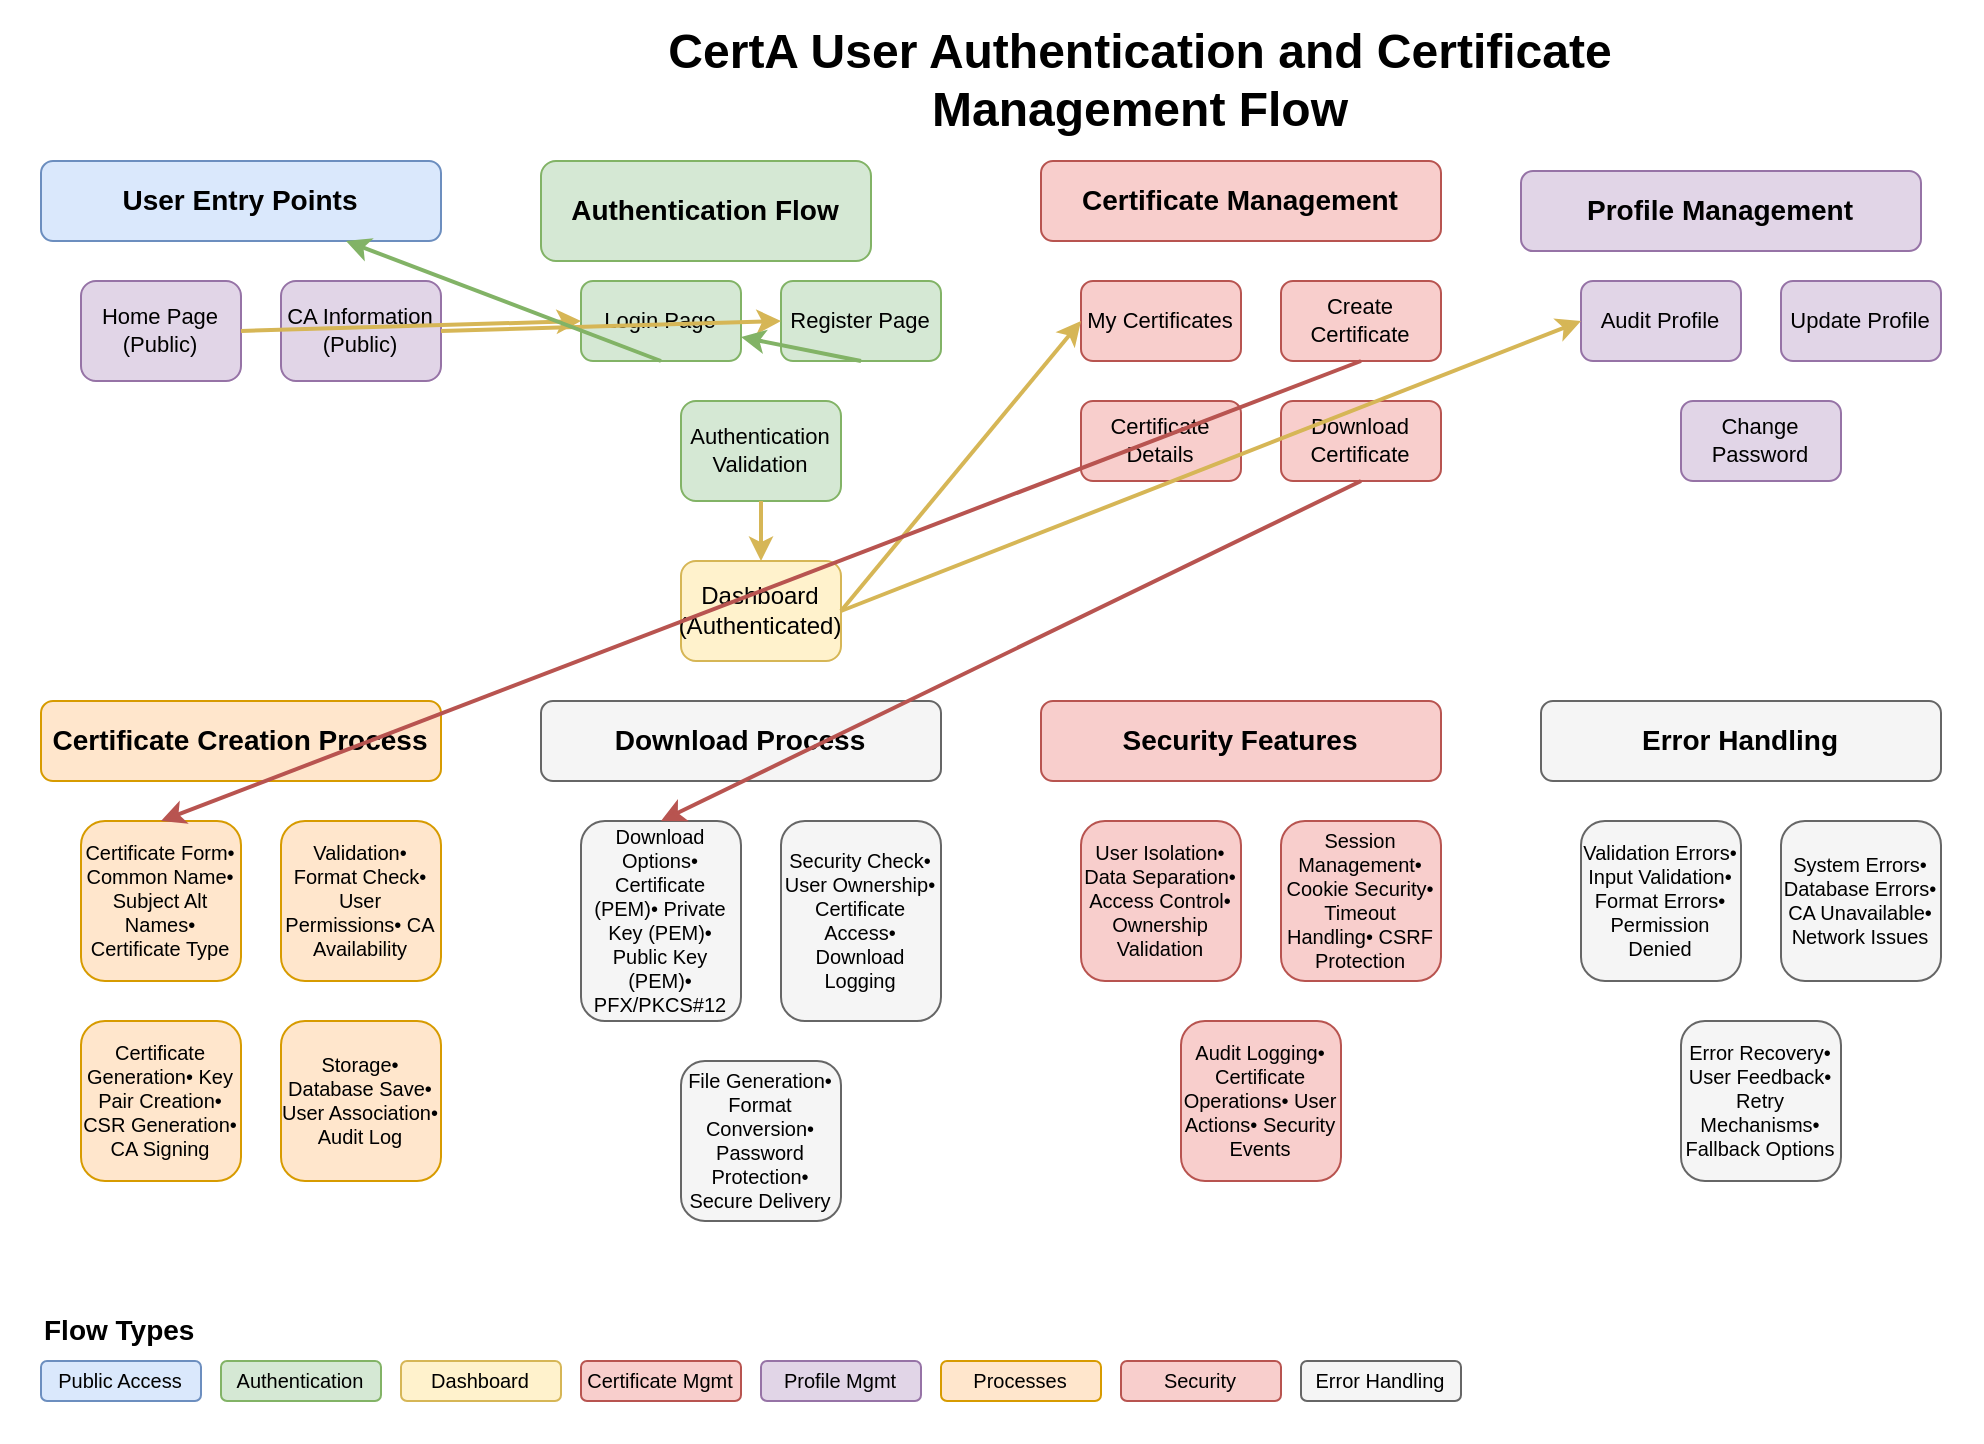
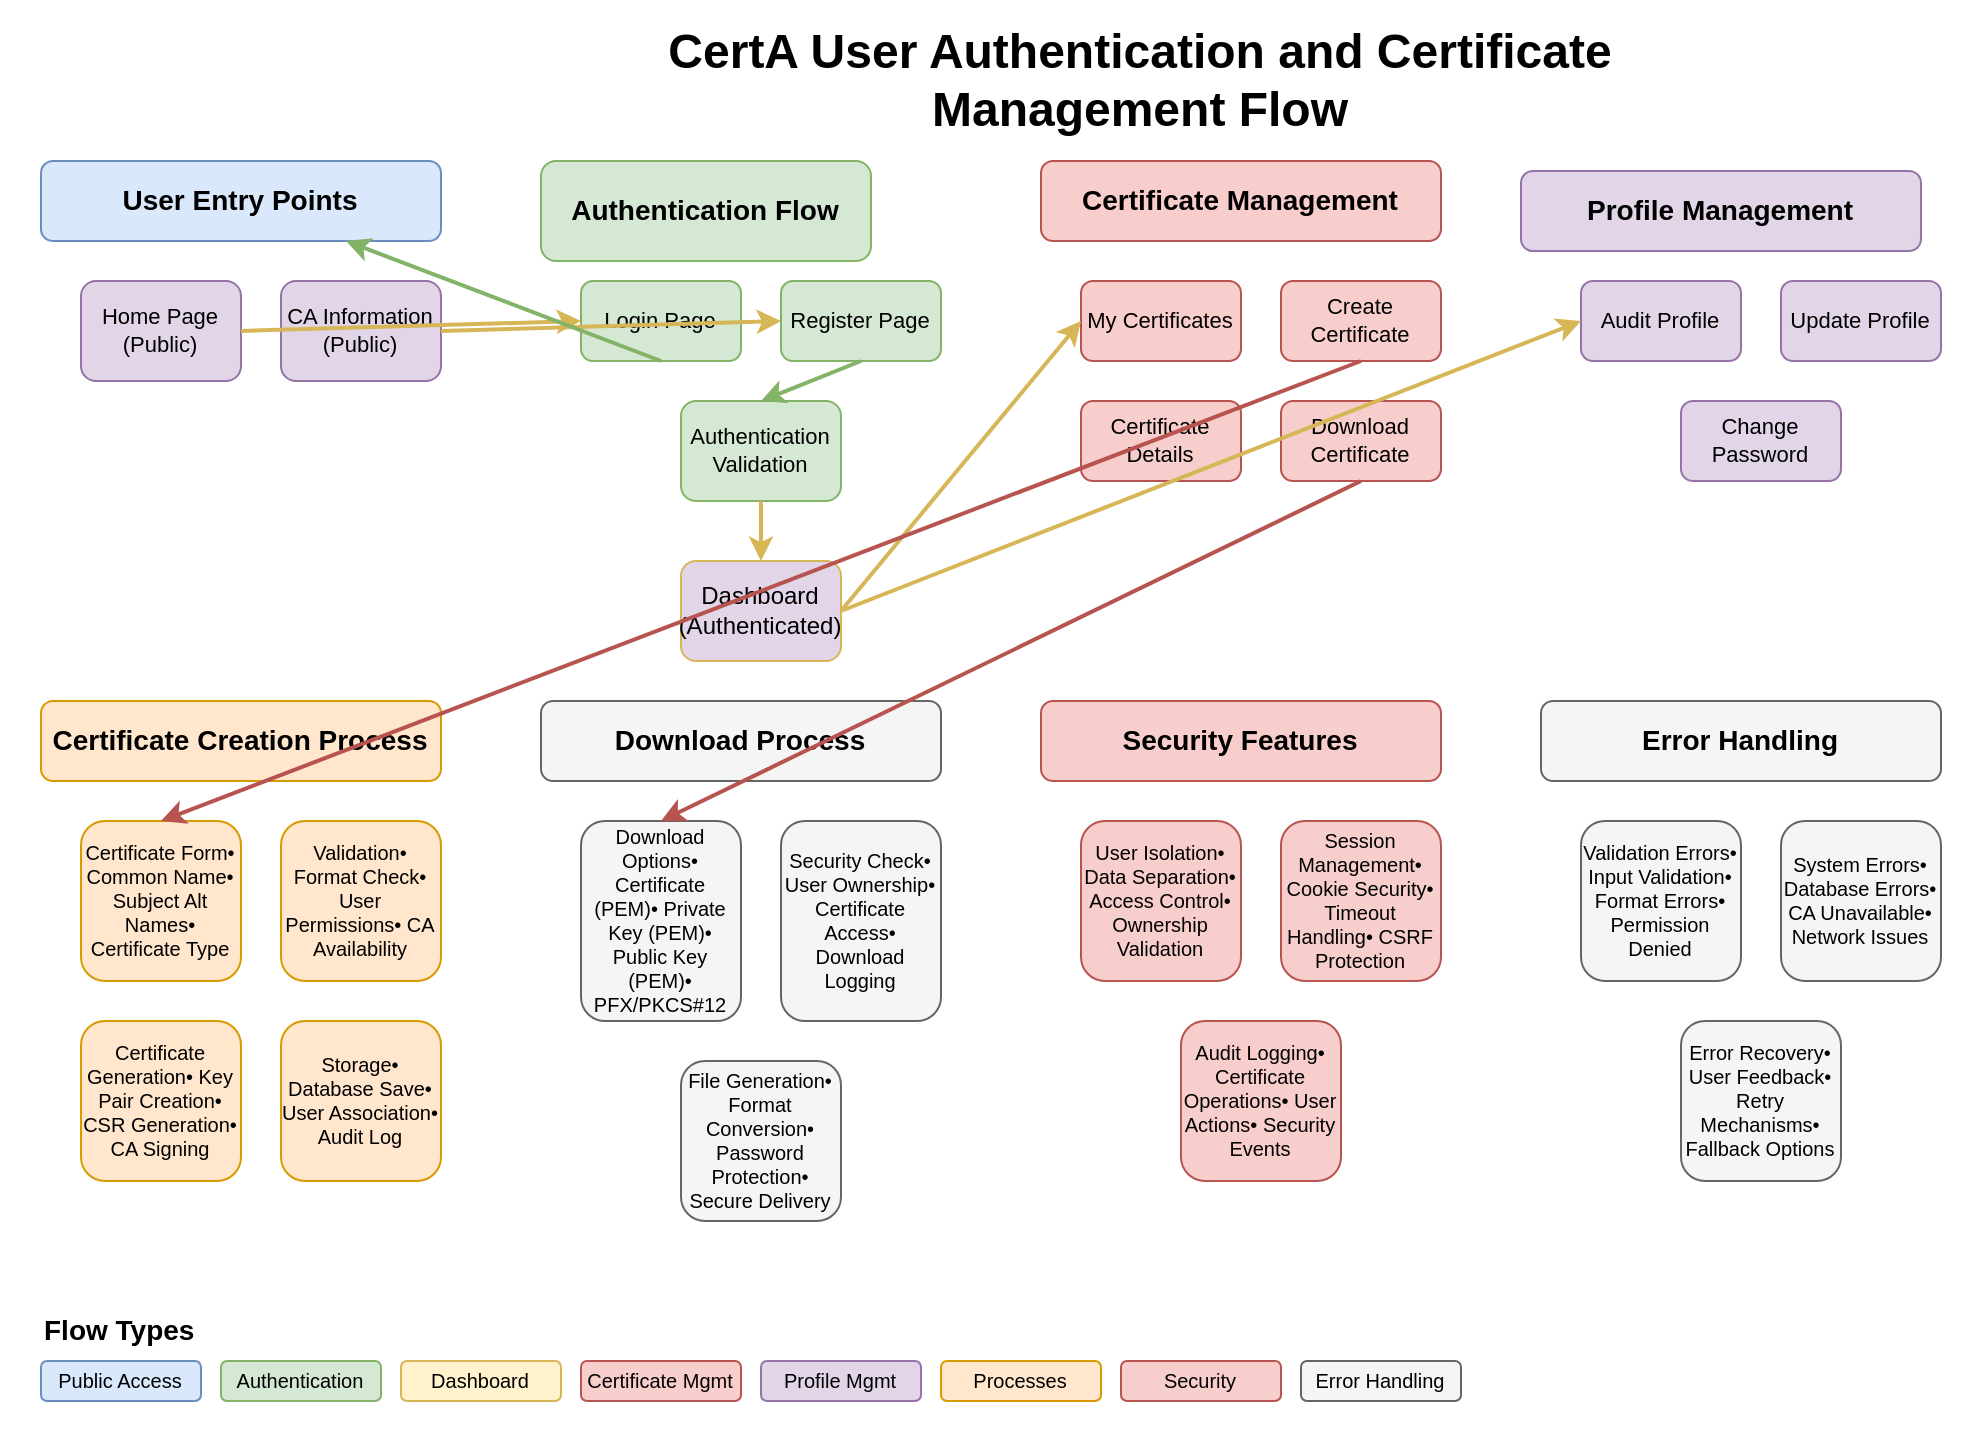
edge "Register Page" -> "Login Page": now "Register Page" -> "Authentication Validation"
node "Dashboard (Authenticated)": fillcolor #fff2cc -> #e1d5e7
